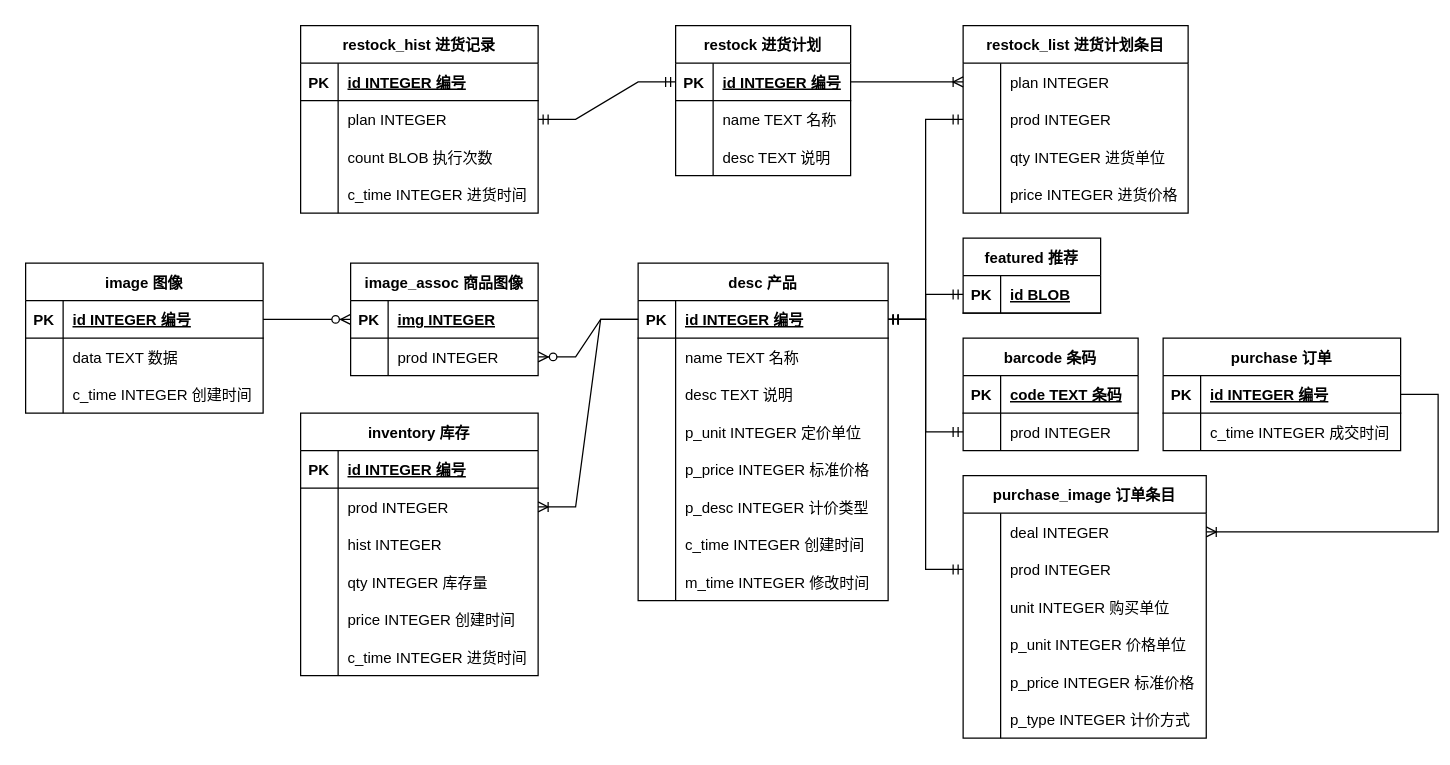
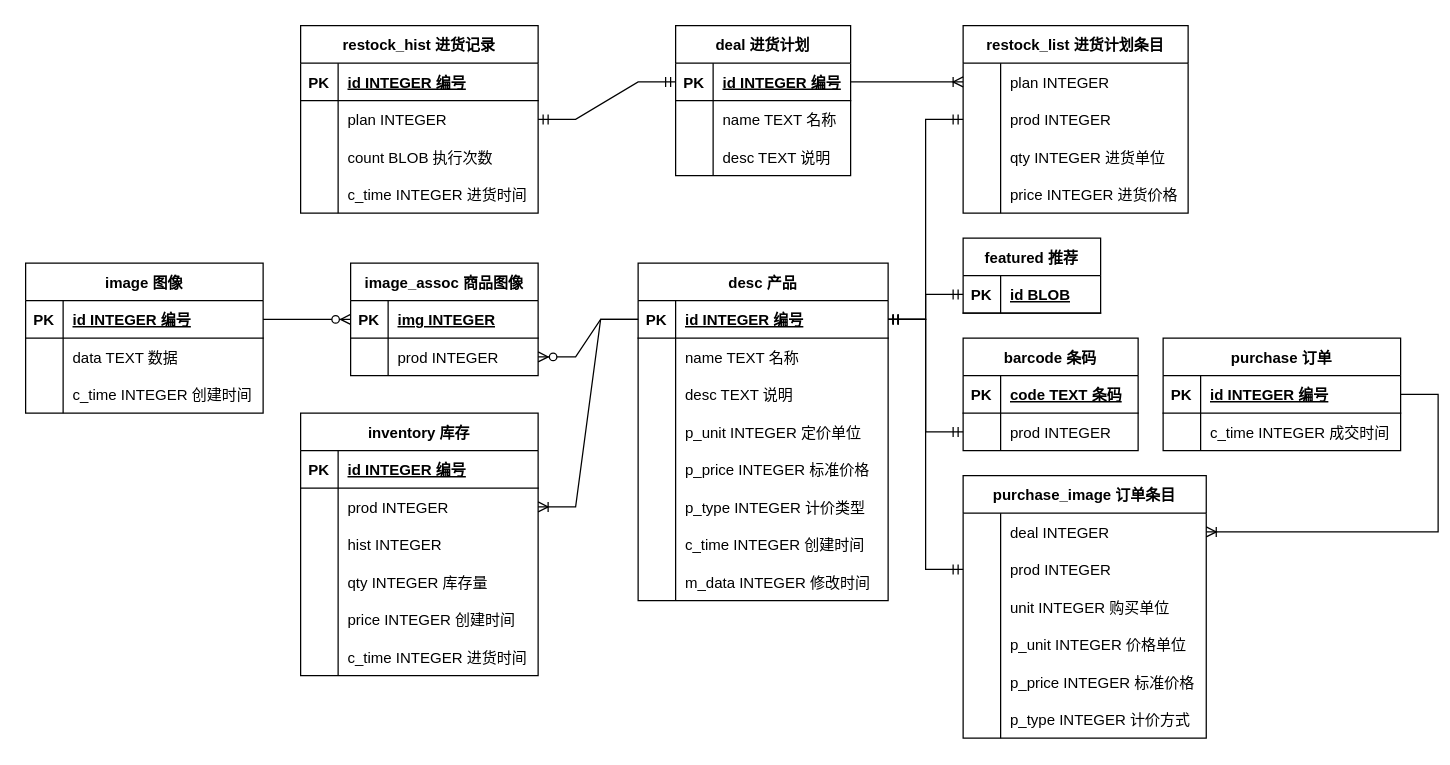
node "restock 进货计划": label "restock 进货计划" -> "deal 进货计划"
node "p_desc INTEGER 计价类型": label "p_desc INTEGER 计价类型" -> "p_type INTEGER 计价类型"
node "m_time INTEGER 修改时间": label "m_time INTEGER 修改时间" -> "m_data INTEGER 修改时间"
